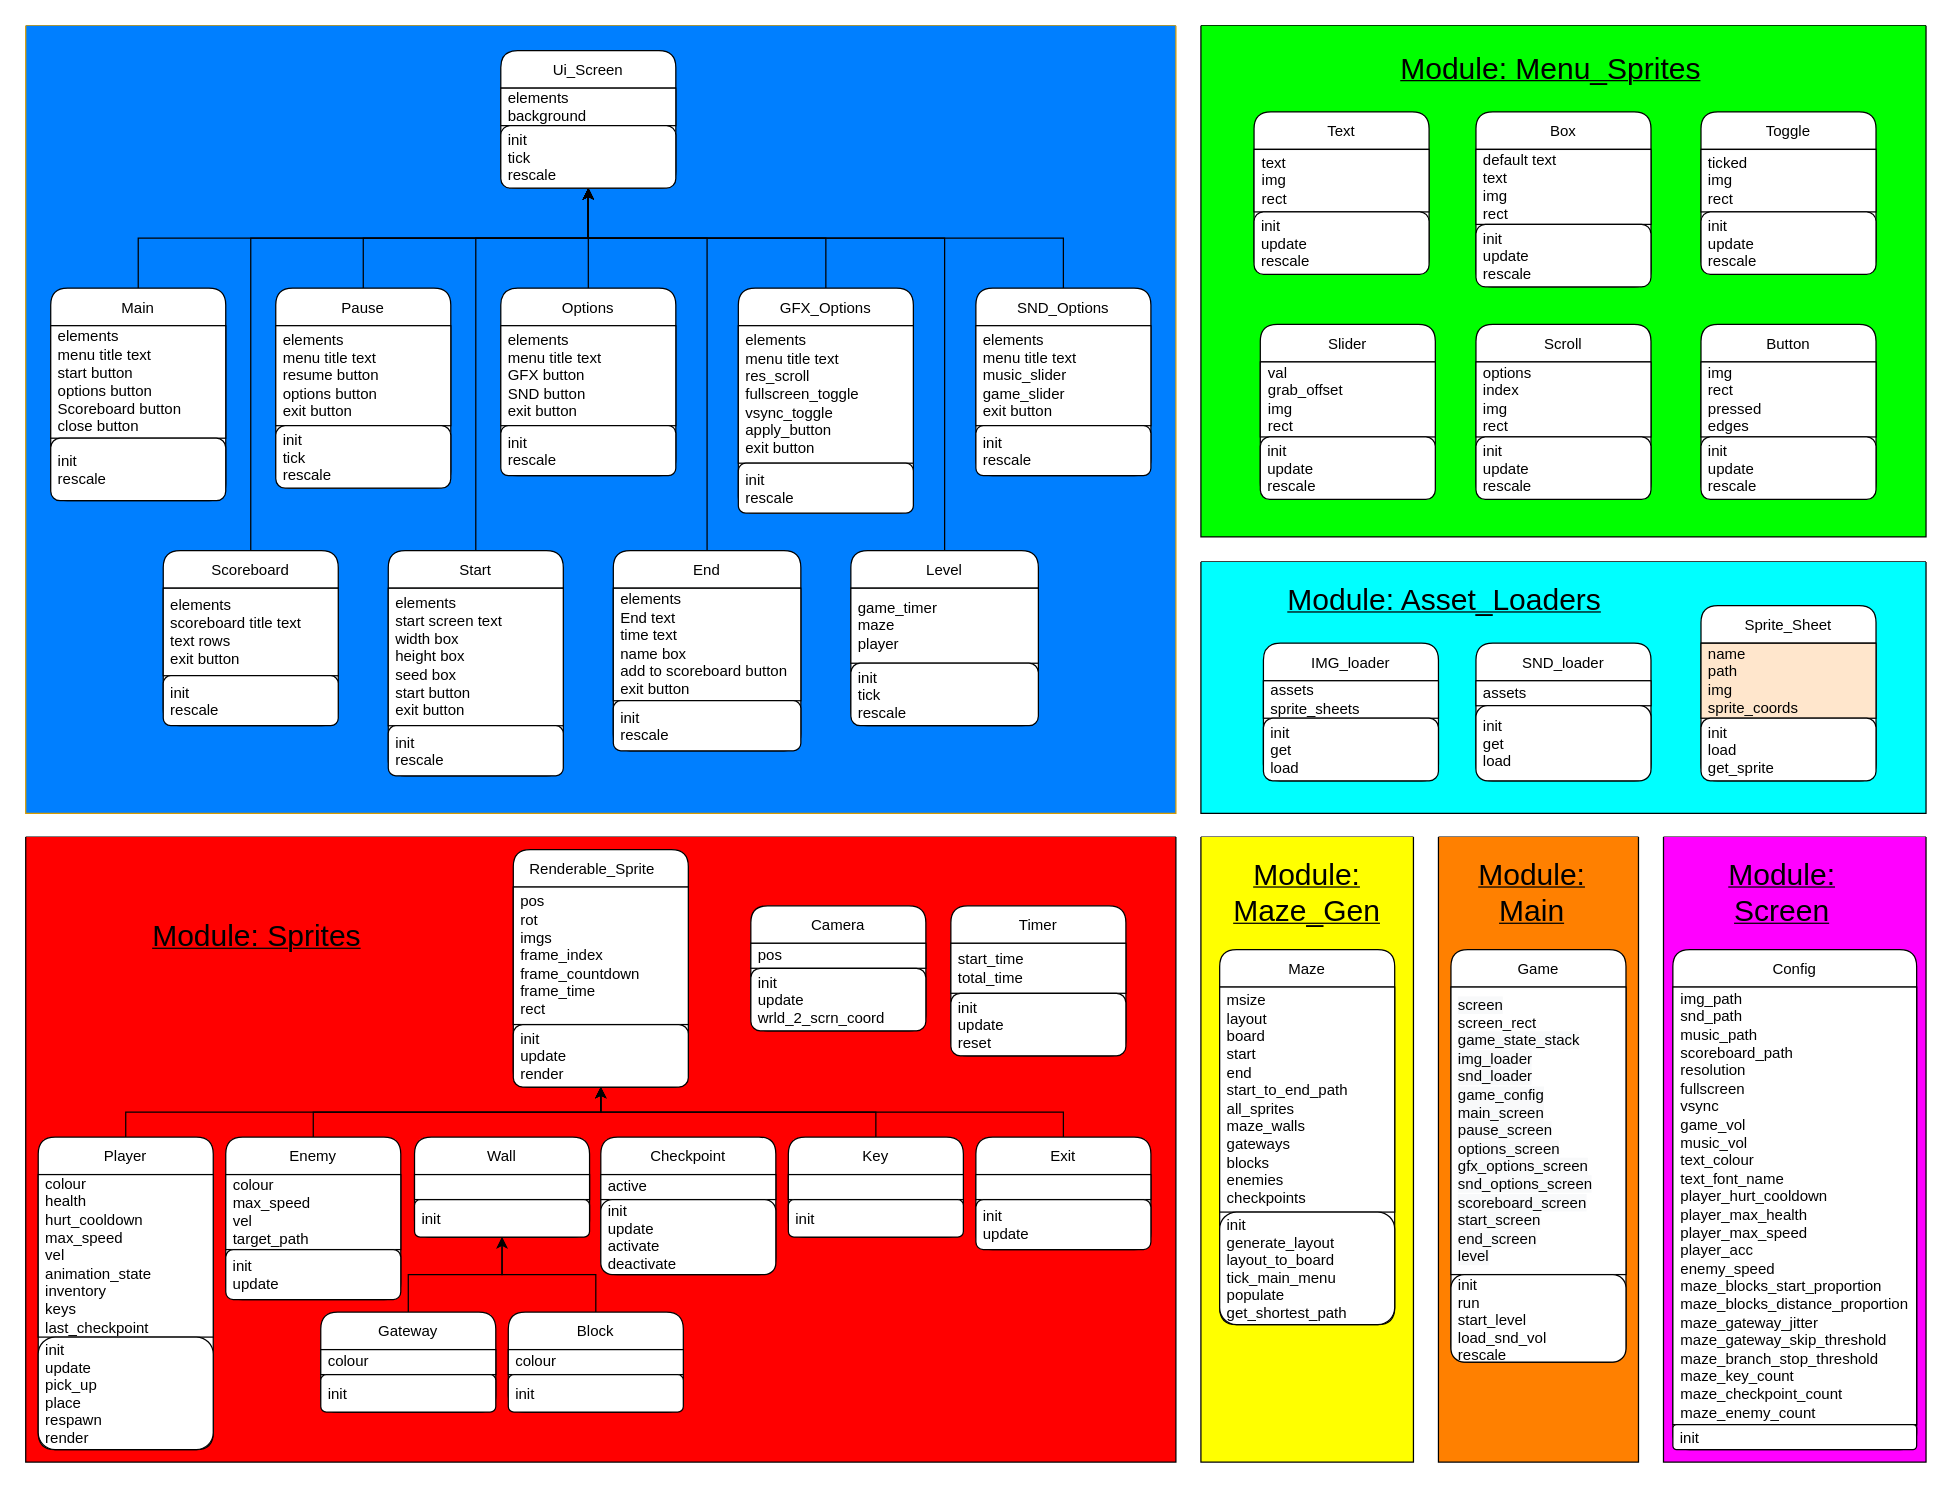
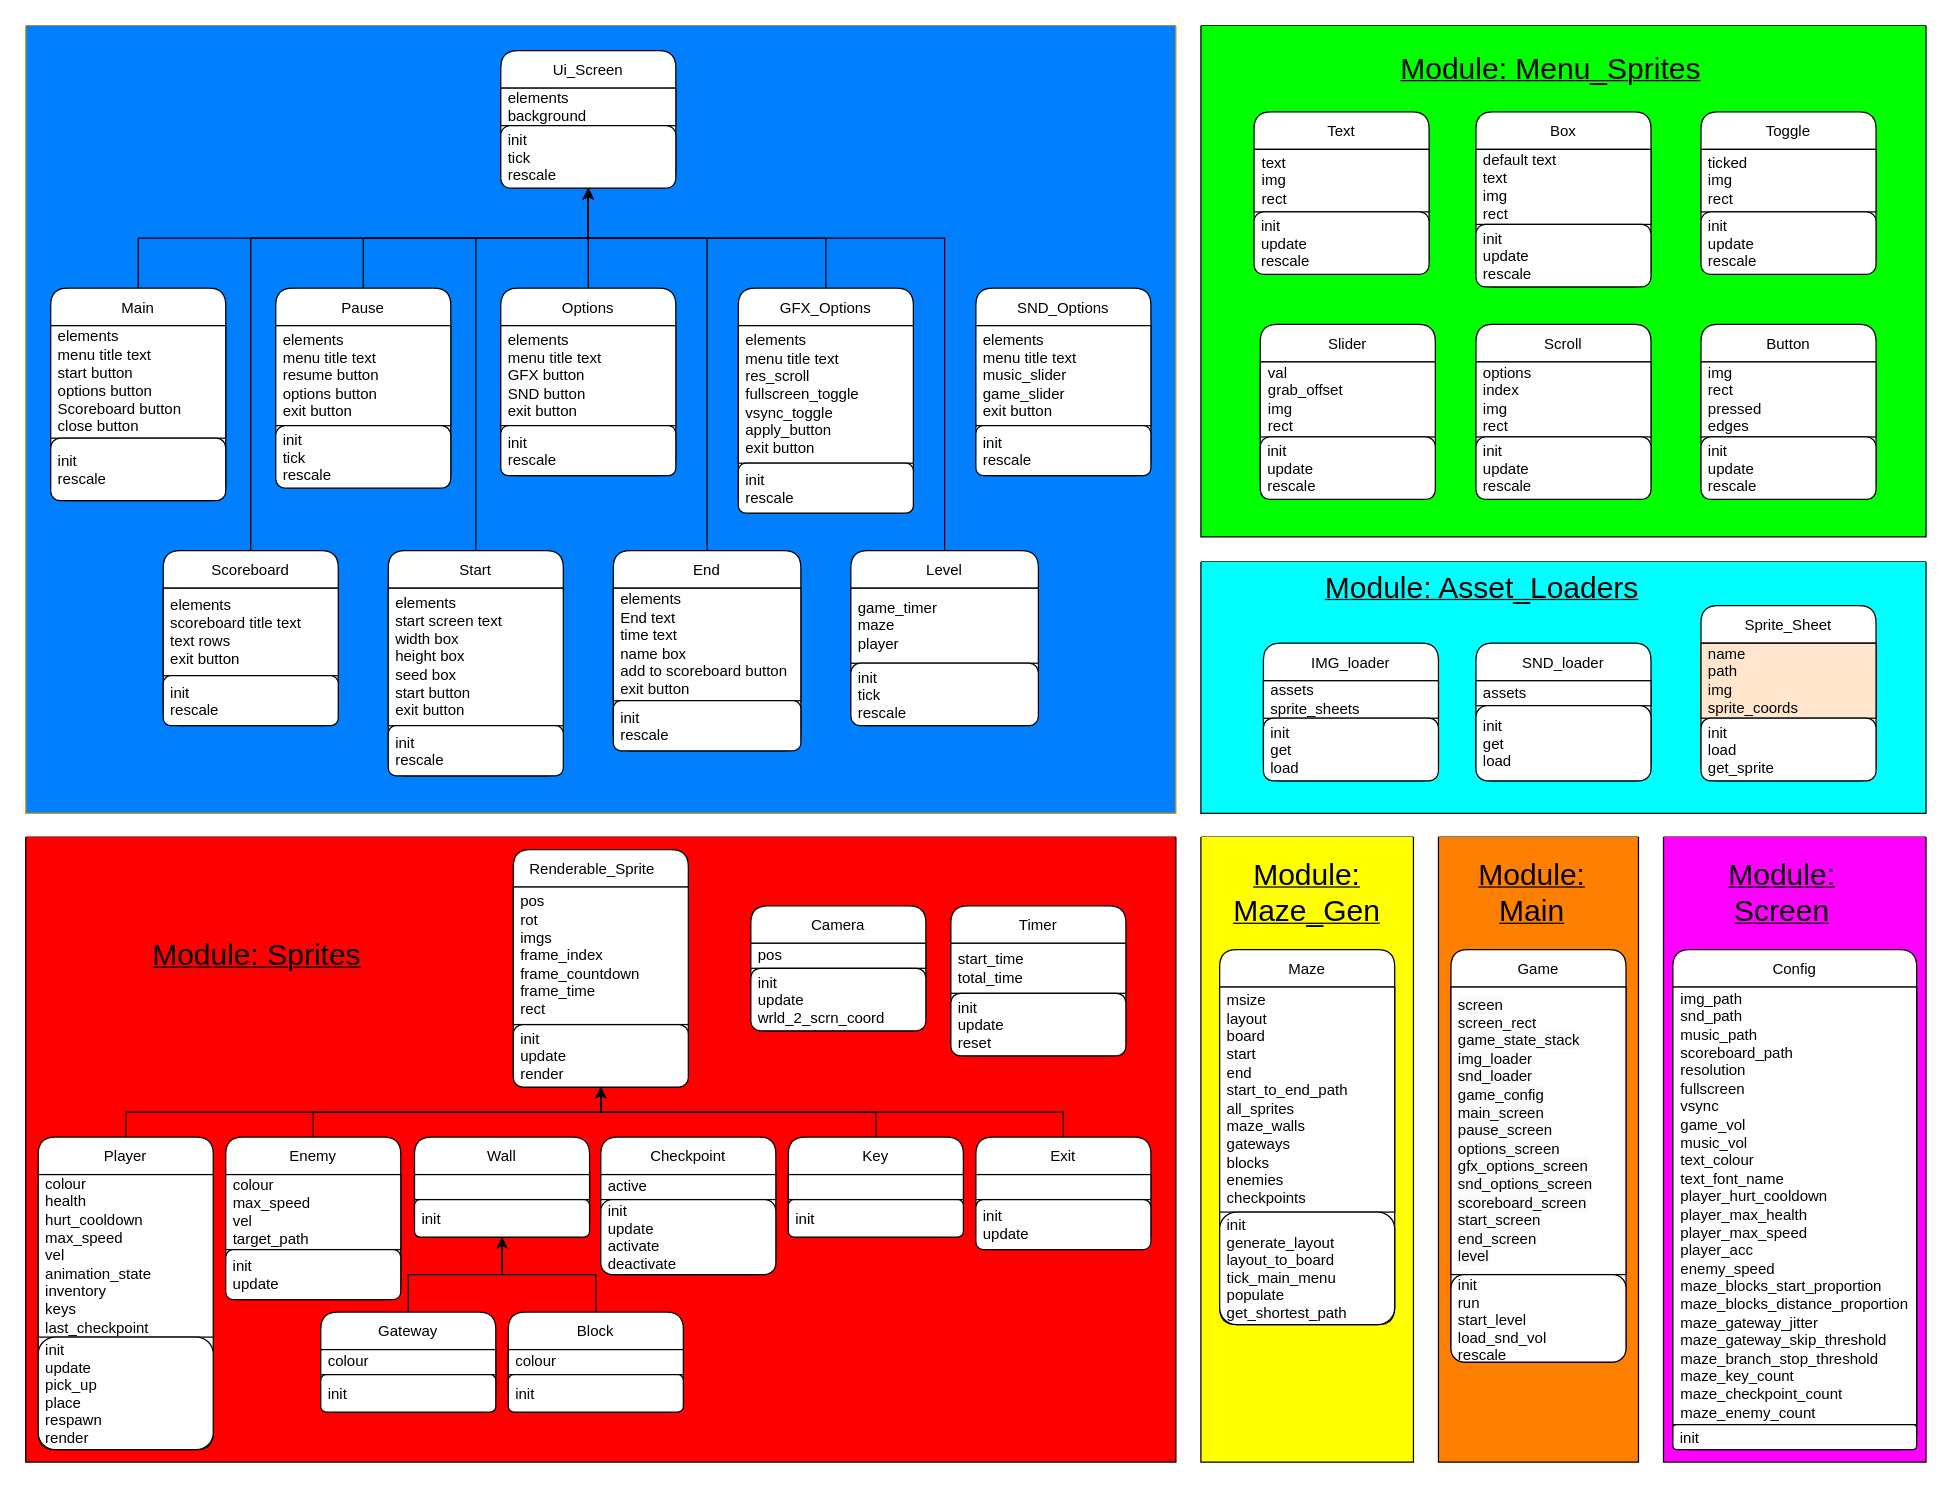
edge "SND_Options" -> "Ui_Screen": removed
node "Module: Asset_Loaders": moved (1444, 601) -> (1482, 588)
node "Module: Sprites": moved (257, 937) -> (257, 956)
